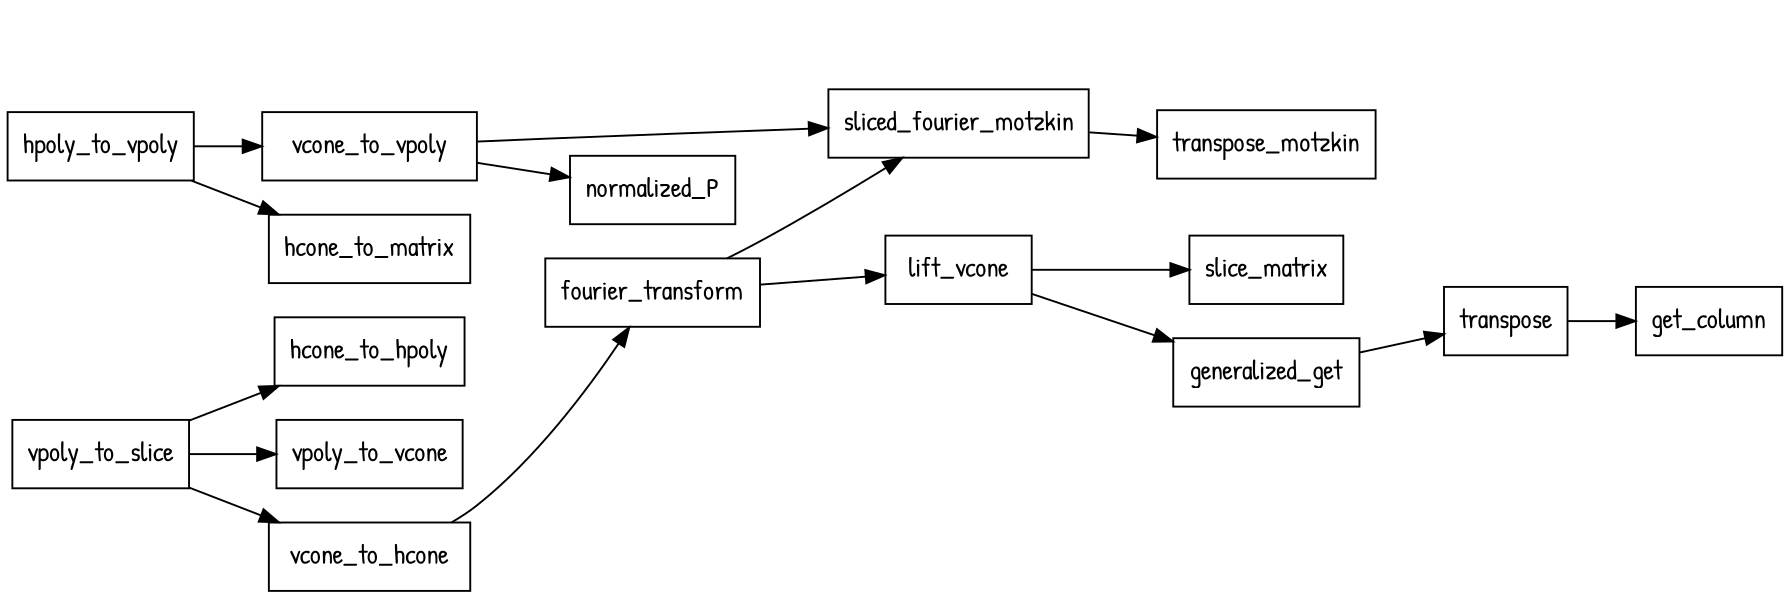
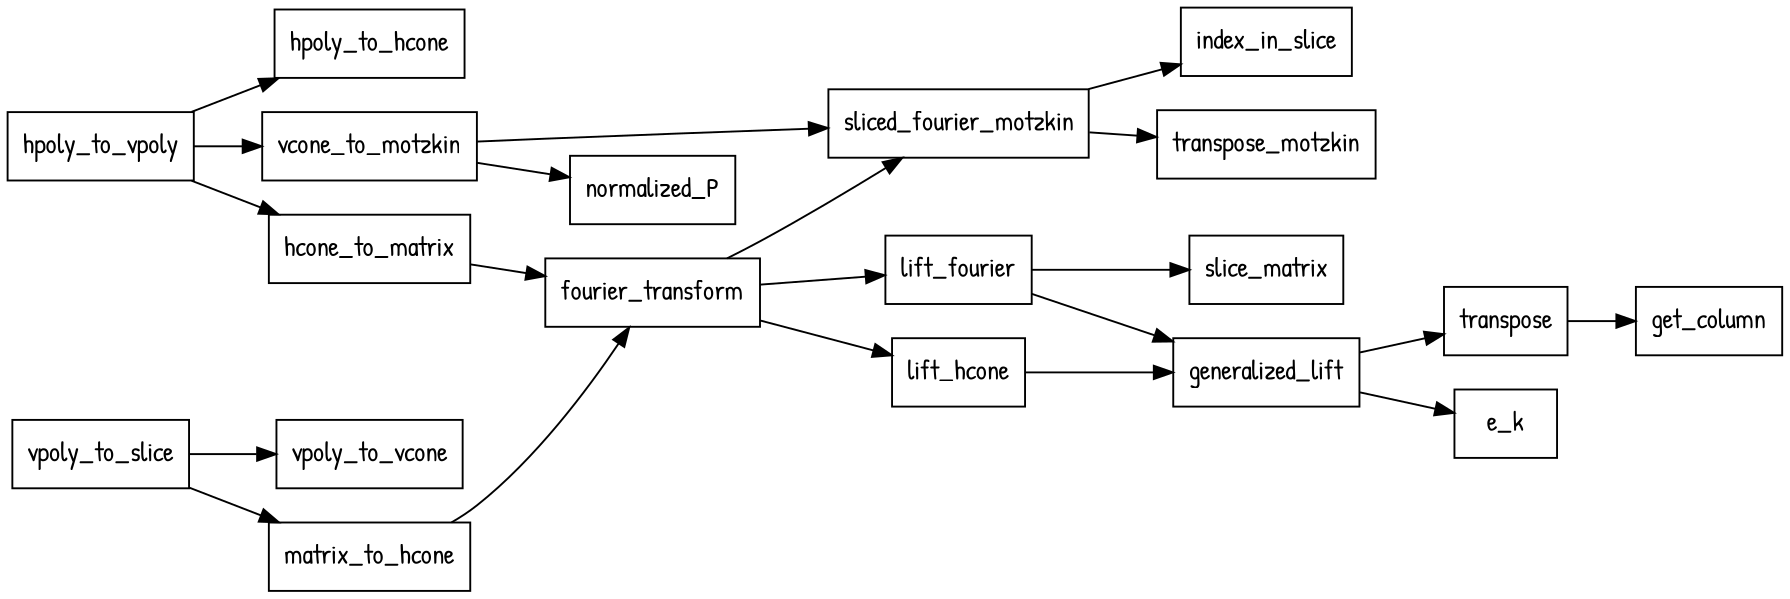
node "index_in_slice": added
node "hpoly_to_hcone": added
node "vcone_to_vpoly": label "vcone_to_vpoly" -> "vcone_to_motzkin"
edge "hcone_to_matrix" -> "fourier_transform": added
node "lift_vcone": label "lift_vcone" -> "lift_fourier"
node "hcone_to_hpoly": removed
node "lift_hcone": added
node "generalized_get": label "generalized_get" -> "generalized_lift"
node "e_k": added
node "vcone_to_hcone": label "vcone_to_hcone" -> "matrix_to_hcone"
